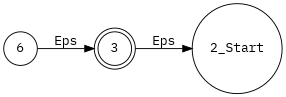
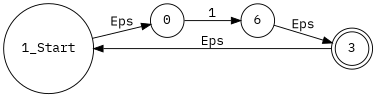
node "0": added
node "2_Start": label "2_Start" -> "1_Start"
